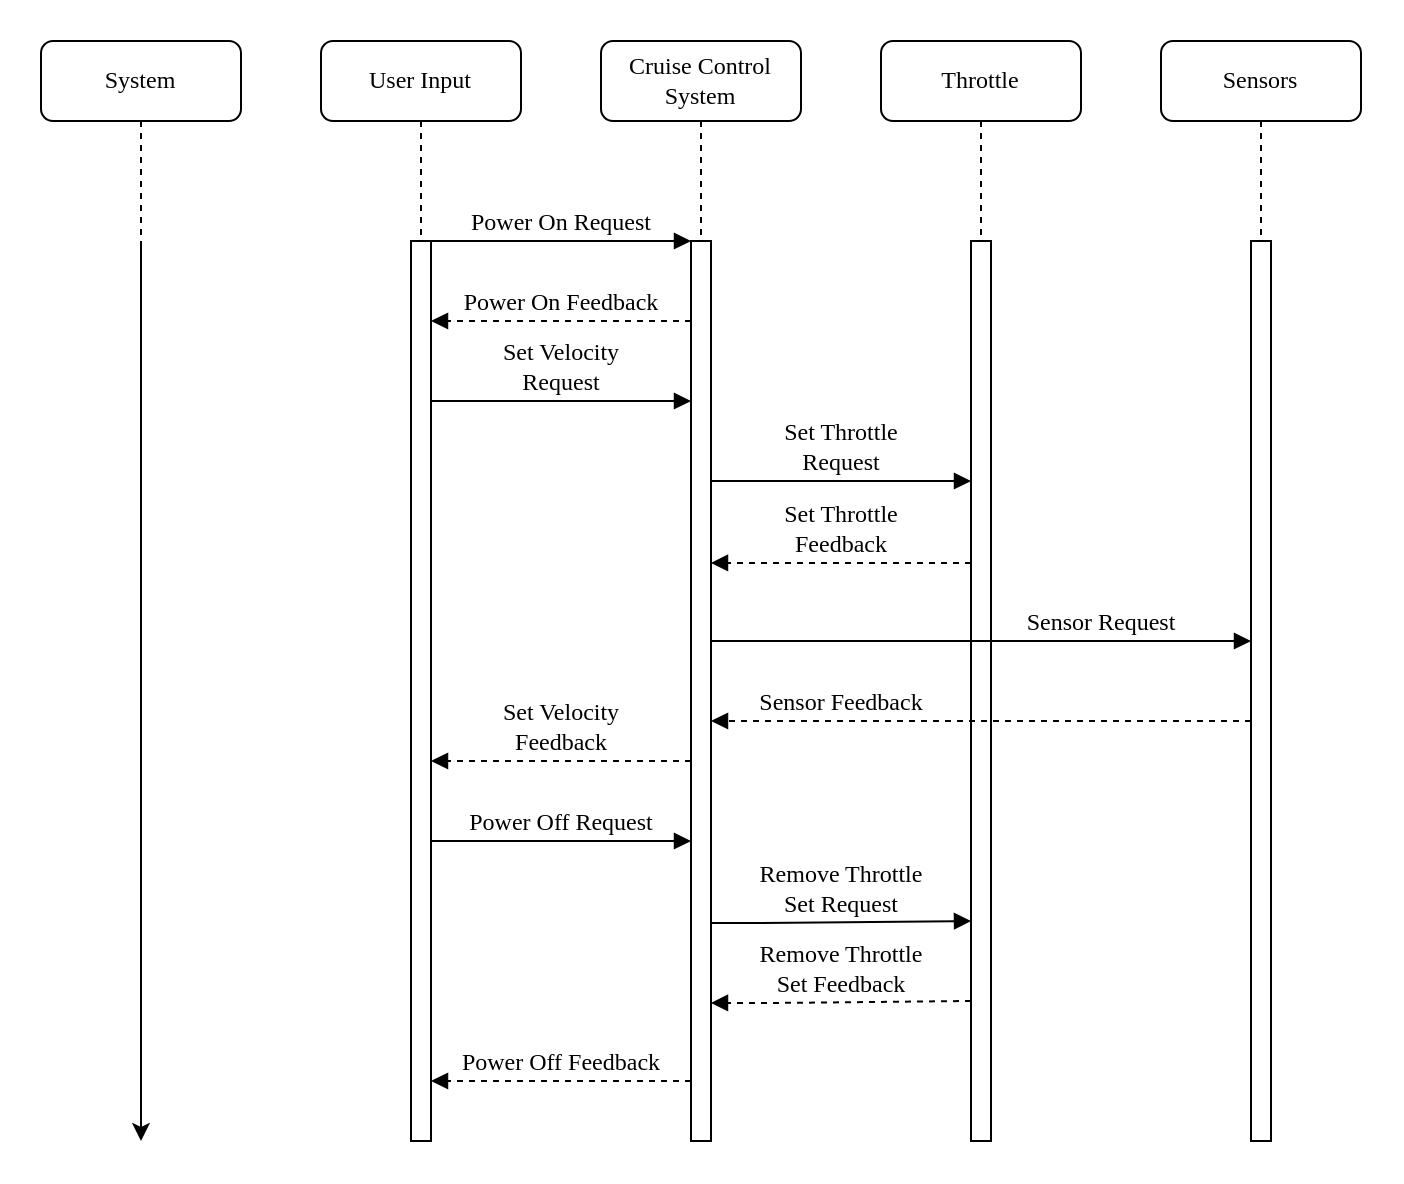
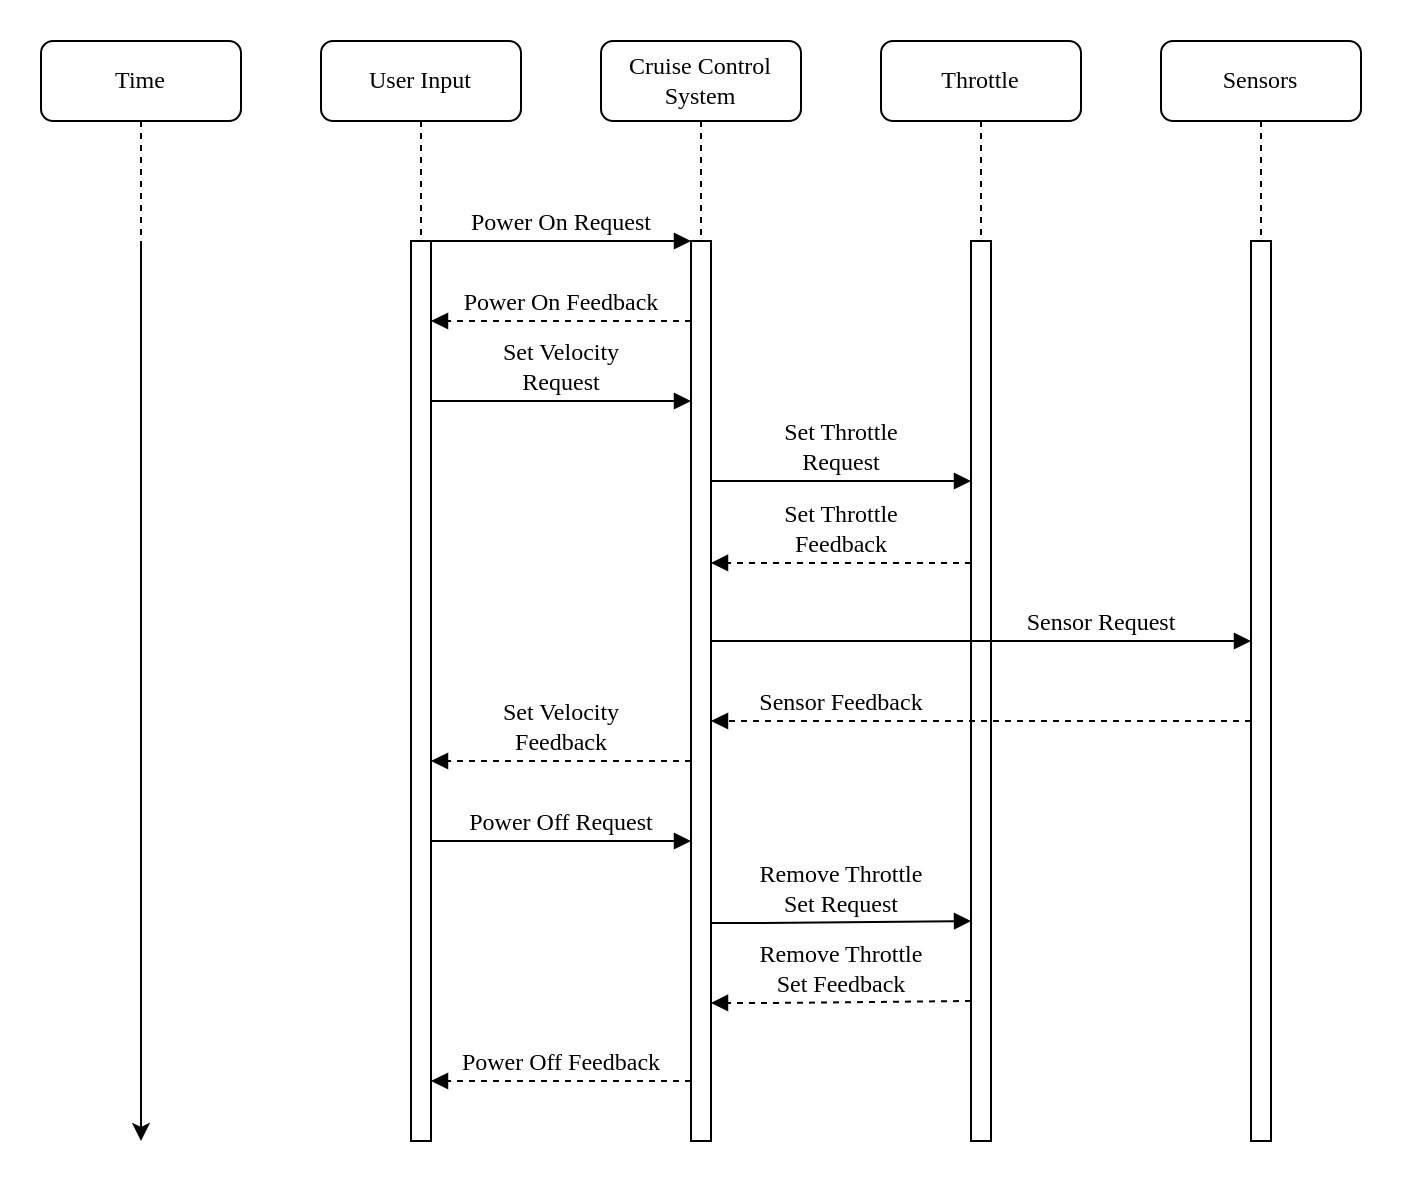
node "System": label "System" -> "Time"
